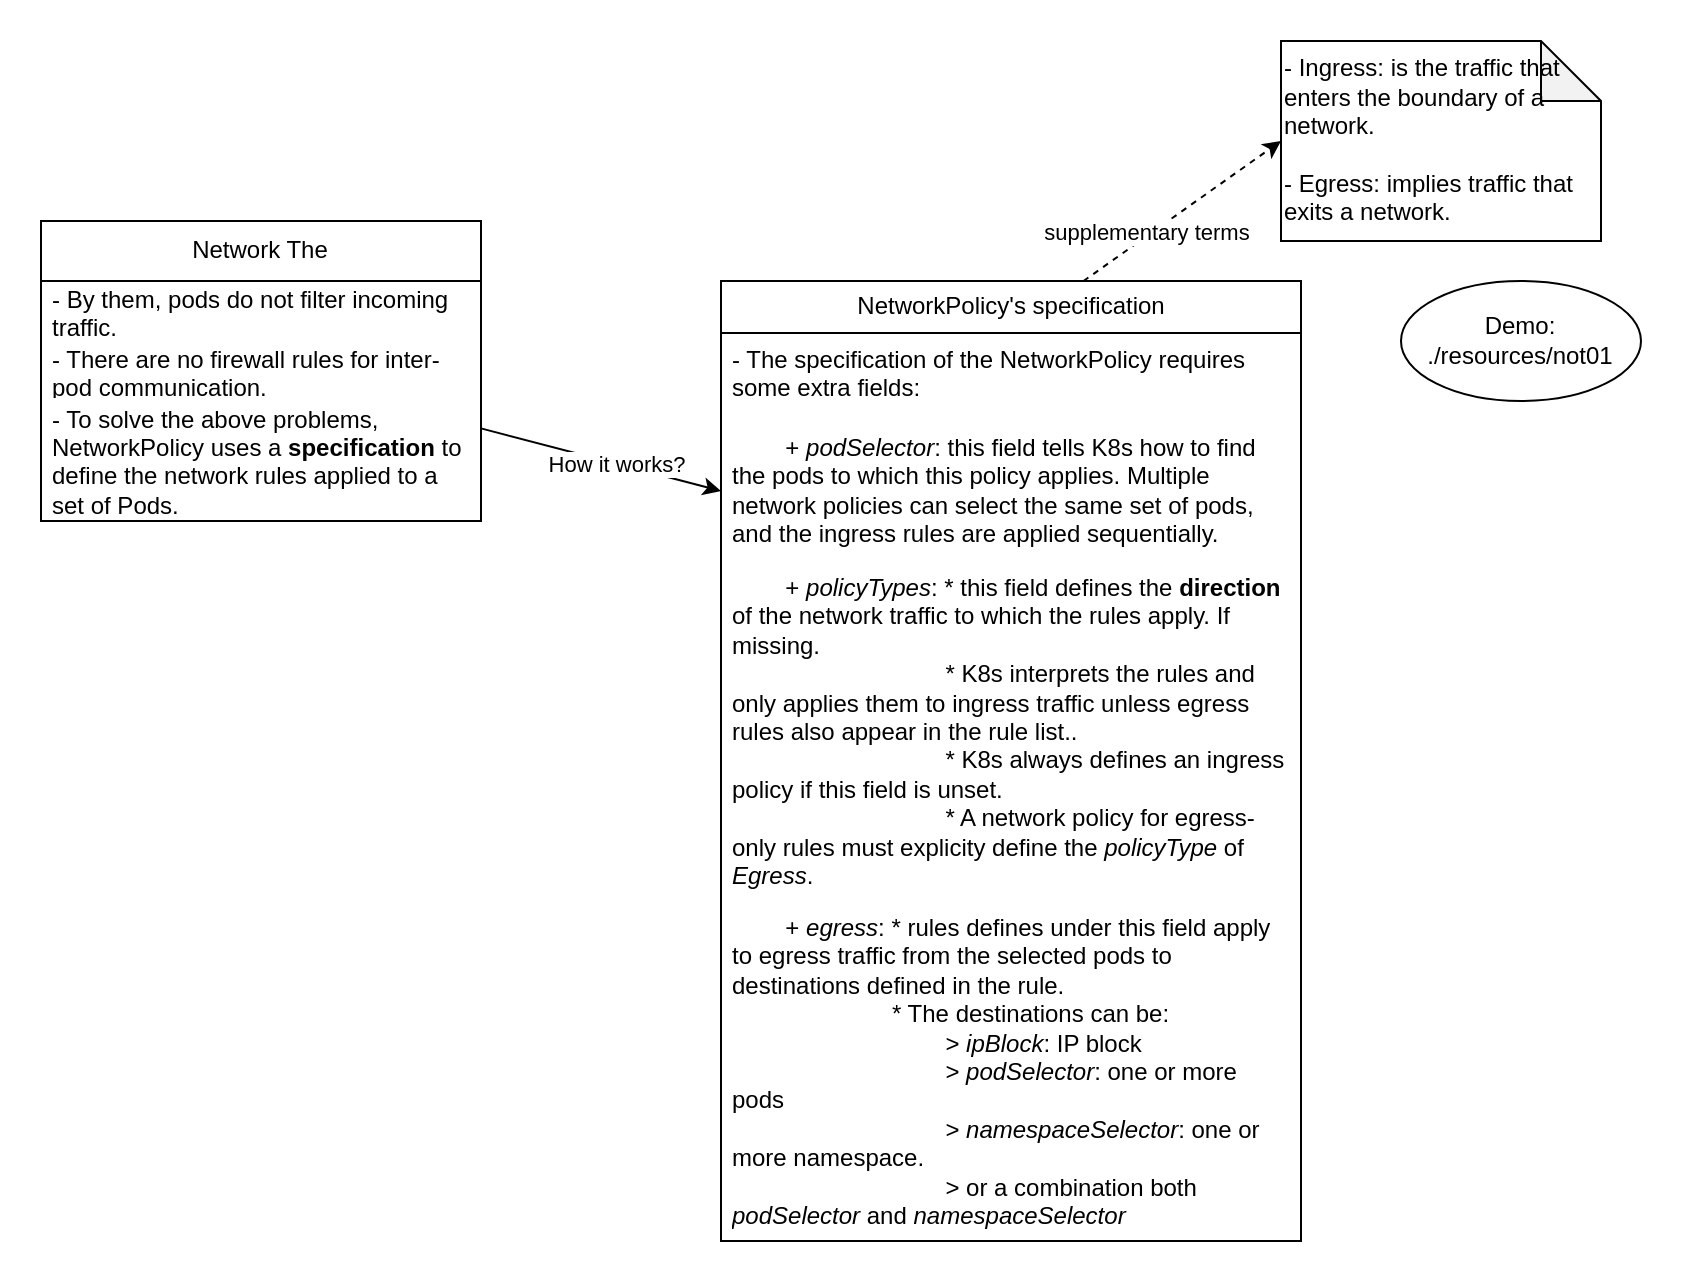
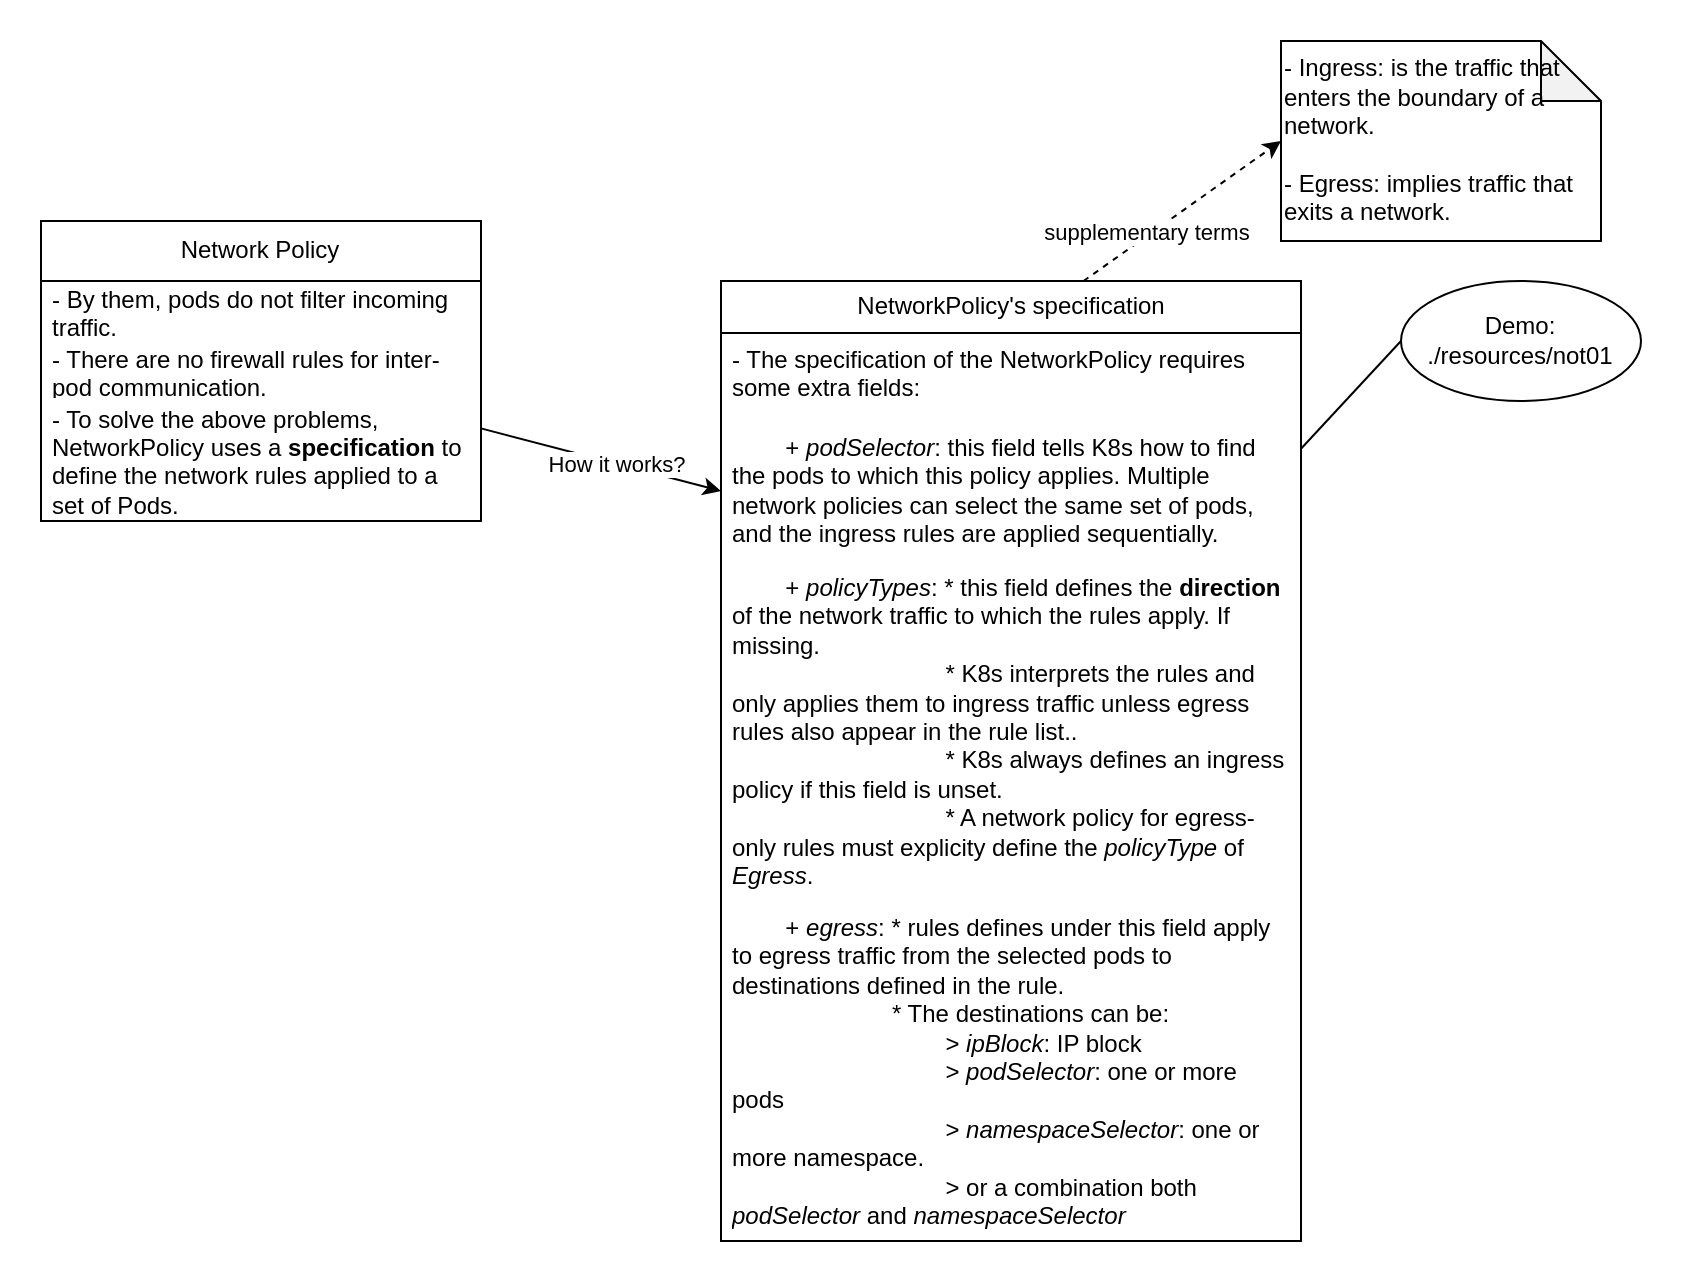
node "Network The": label "Network The" -> "Network Policy"
edge "Demo: ./resources/not01" -- "NetworkPolicy's specification": added
